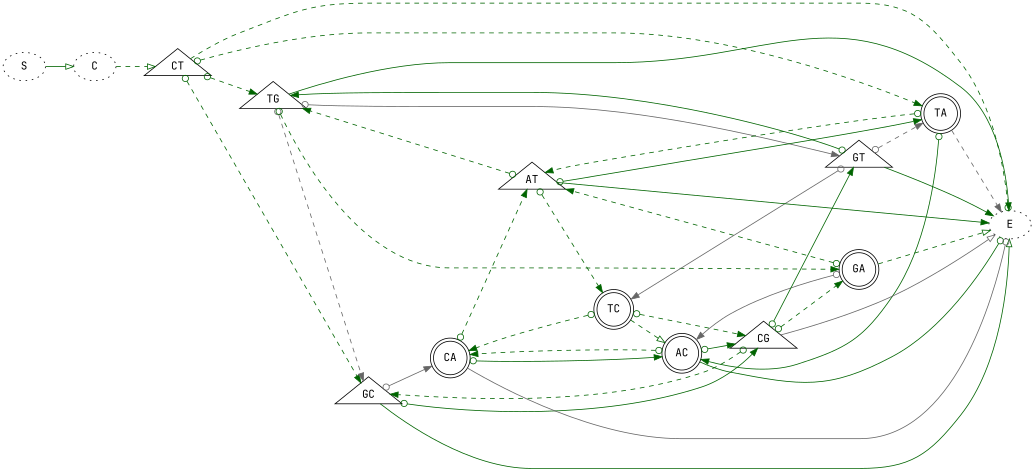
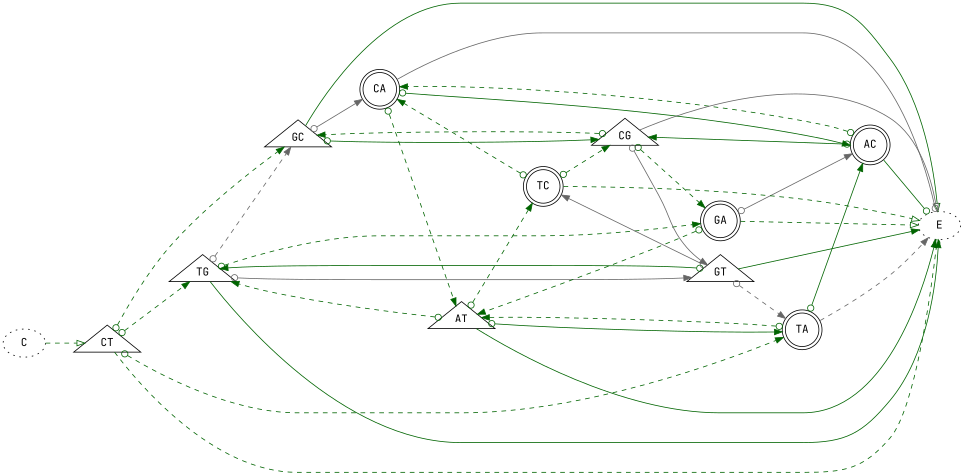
node "S": removed
edge "GT" -- "CG": color darkgreen -> gray40
edge "TC" -> "AC": now "TC" -> "E"
